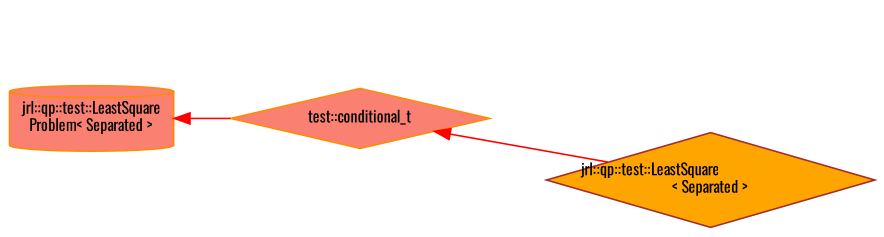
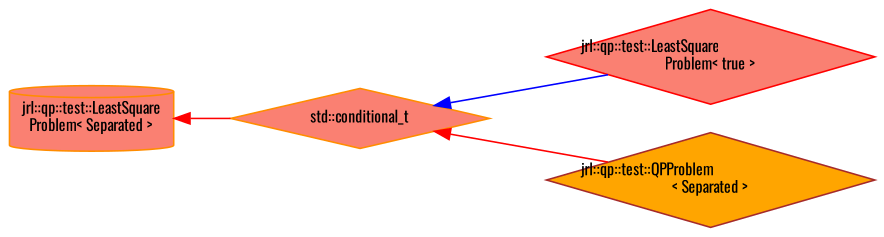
node "jrl::qp::test::LeastSquare Problem< true >": added
node "test::conditional_t": label "test::conditional_t" -> "std::conditional_t"
node "jrl::qp::test::LeastSquare < Separated >": label "jrl::qp::test::LeastSquare < Separated >" -> "jrl::qp::test::QPProblem < Separated >"
